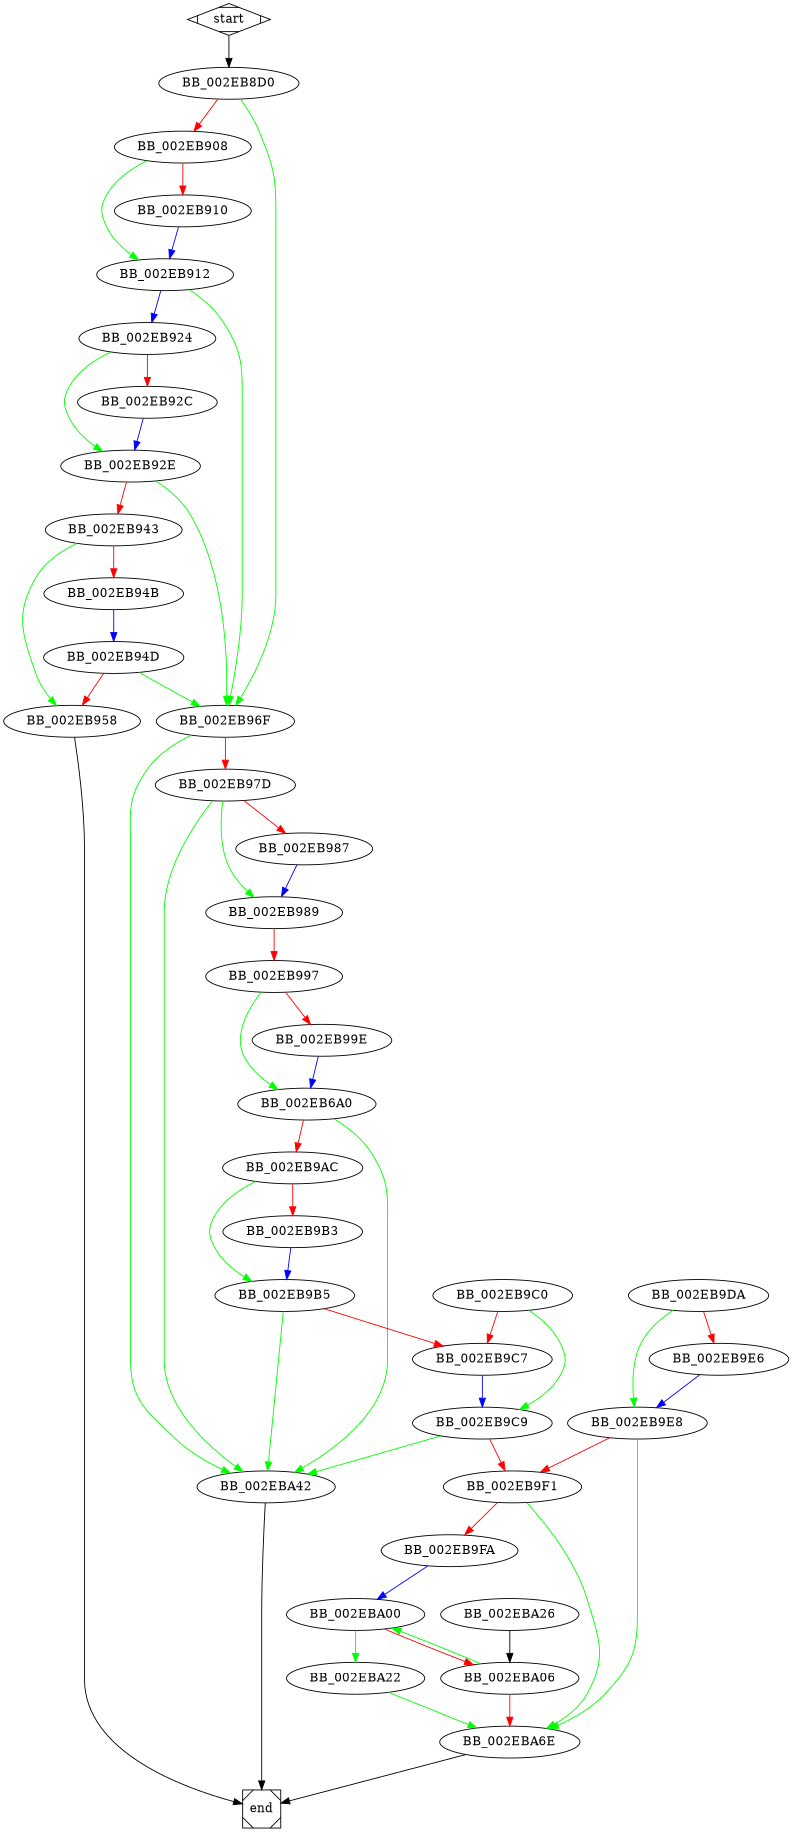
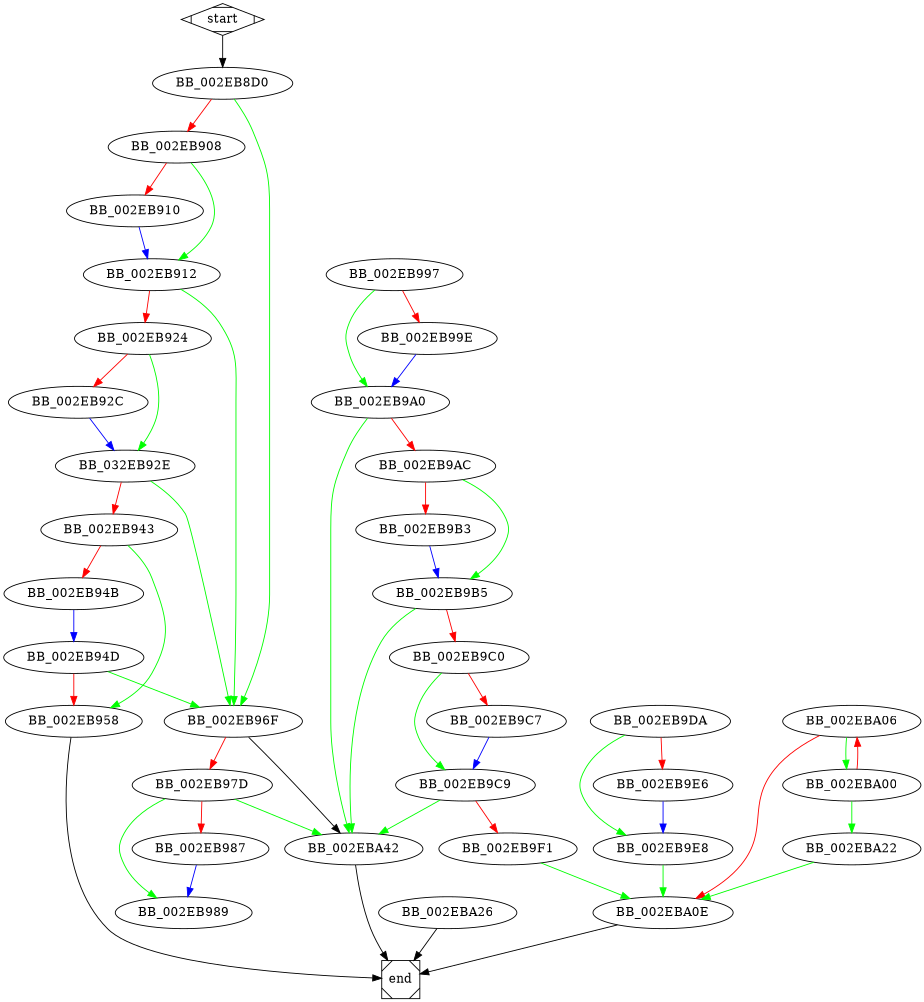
edge "BB_002EB912" -> "BB_002EB924": color blue -> red
node "BB_002EB92E": label "BB_002EB92E" -> "BB_032EB92E"
edge "BB_002EB989" -> "BB_002EB997": removed
node "BB_002EB6A0": label "BB_002EB6A0" -> "BB_002EB9A0"
edge "BB_002EB96F" -> "BB_002EBA42": color green -> black
edge "BB_002EB9B5" -> "BB_002EB9C7": now "BB_002EB9B5" -> "BB_002EB9C0"
edge "BB_002EB9E8" -> "BB_002EB9F1": removed
node "BB_002EB9FA": removed
edge "BB_002EBA26" -> "BB_002EBA06": now "BB_002EBA26" -> "end"
node "BB_002EBA6E": label "BB_002EBA6E" -> "BB_002EBA0E"
